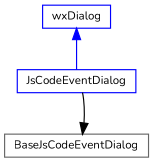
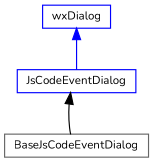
edge "JsCodeEventDialog" -> "BaseJsCodeEventDialog": reversed
